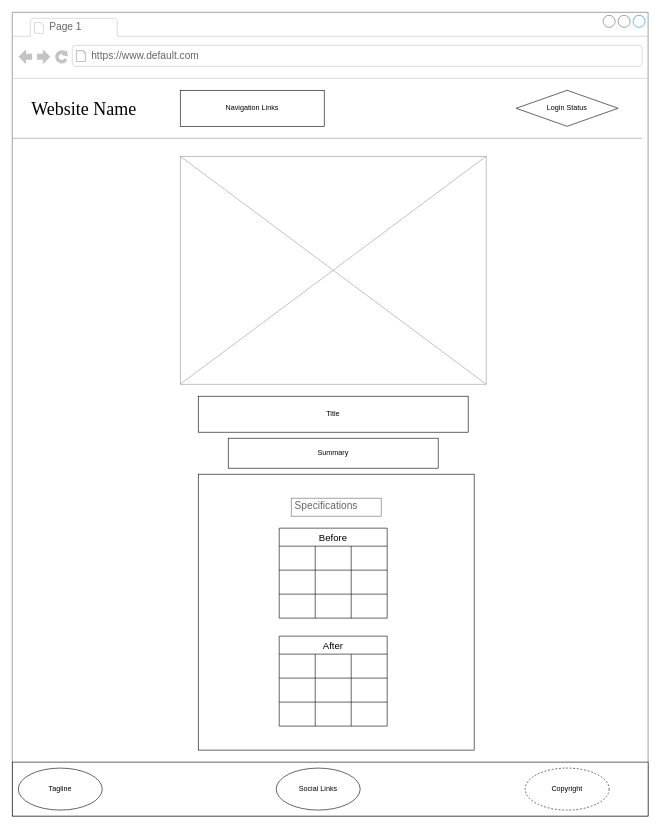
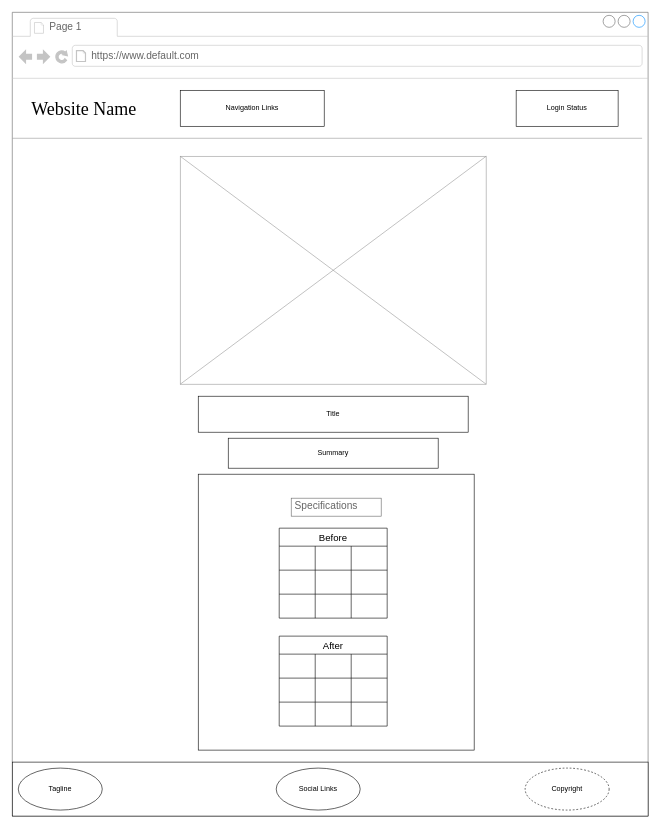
node "Login Status": shape diamond -> rectangle
